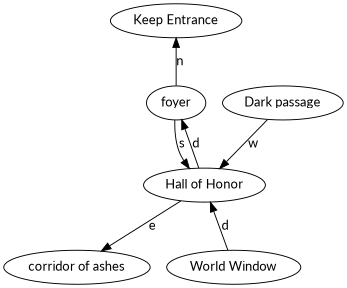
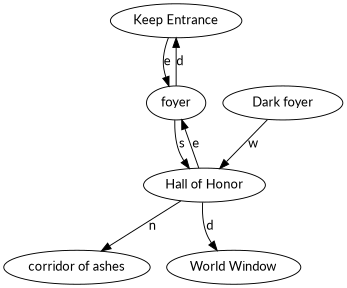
edge "Keep Entrance" -> "foyer": added, label "e"
edge "foyer" -> "Keep Entrance": label "n" -> "d"
node "Dark passage": label "Dark passage" -> "Dark foyer"
edge "Hall of Honor" -> "foyer": label "d" -> "e"
edge "Hall of Honor" -> "corridor of ashes": label "e" -> "n"
edge "World Window" -> "Hall of Honor": reversed
